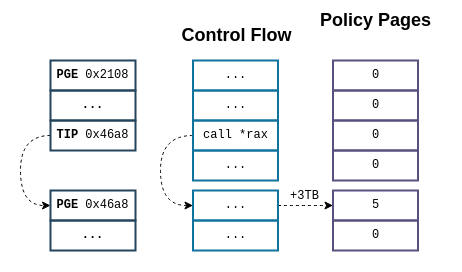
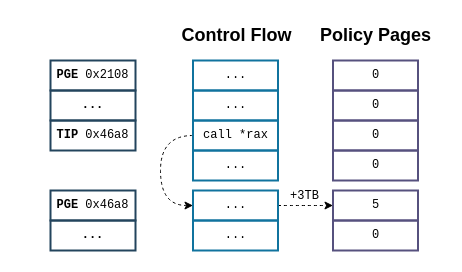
node "Policy Pages": moved (376, 21) -> (376, 36)
edge "TIP 0x46a8" -> "PGE 0x46a8": removed
